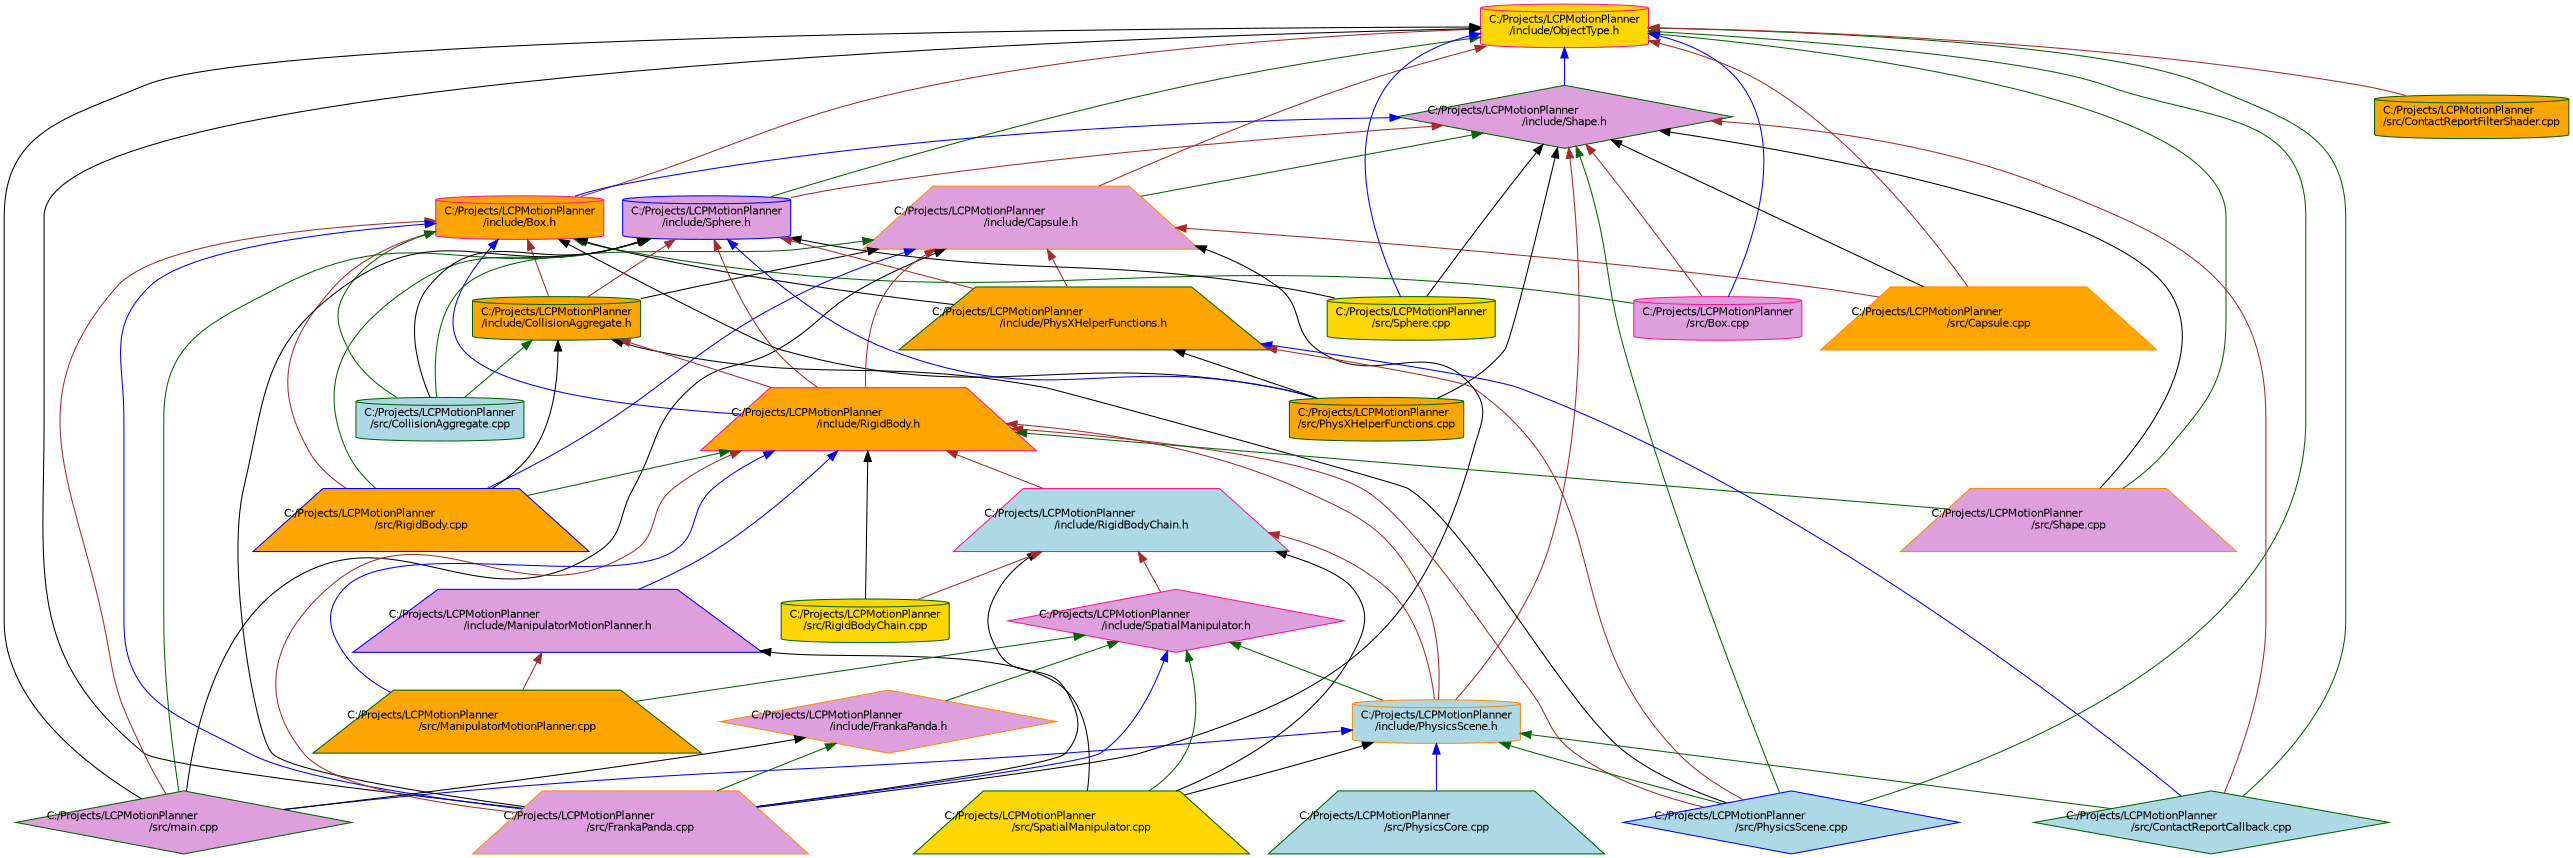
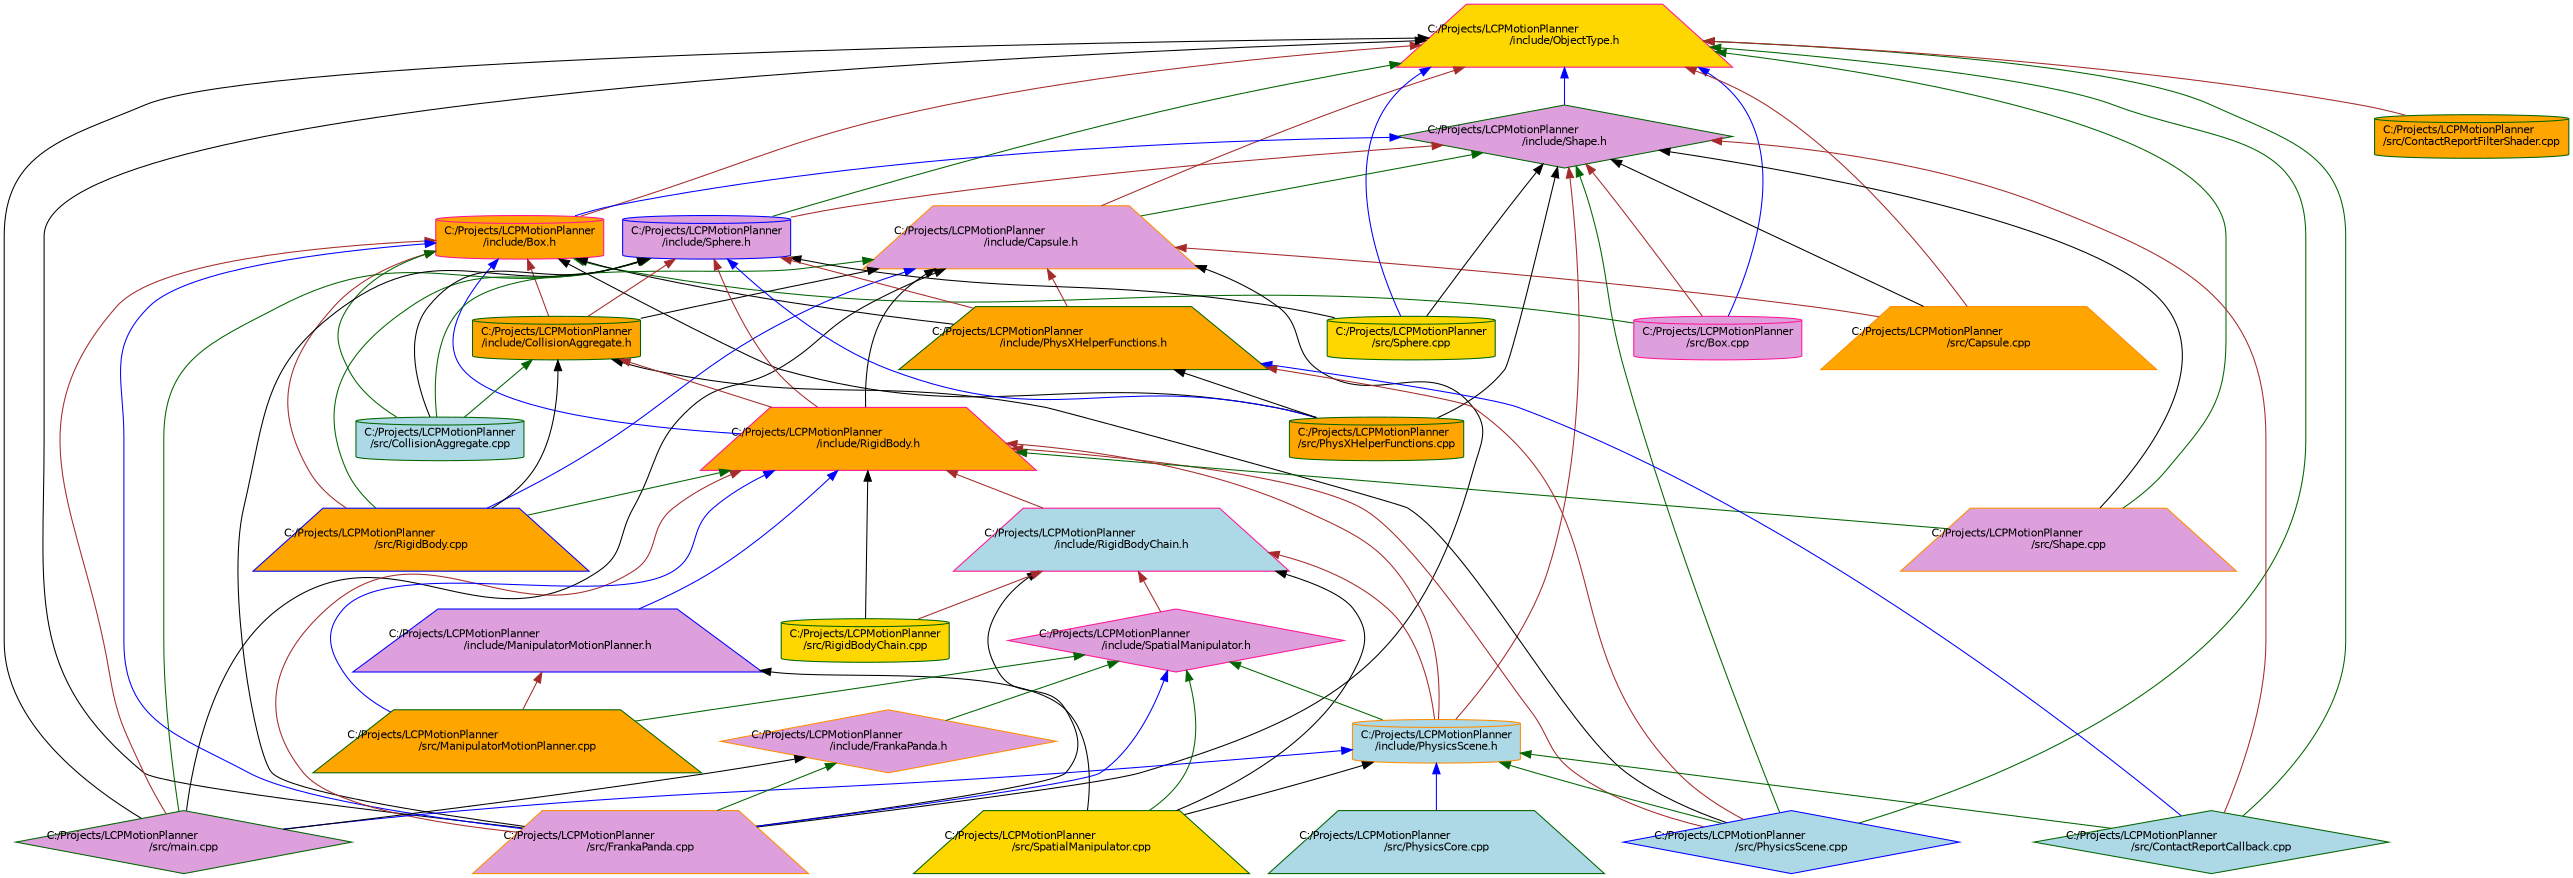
node "C:/Projects/LCPMotionPlanner /include/ObjectType.h": shape cylinder -> trapezium
edge "C:/Projects/LCPMotionPlanner /include/RigidBody.h" -> "C:/Projects/LCPMotionPlanner /include/Capsule.h": color brown -> black
